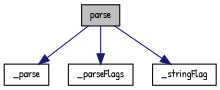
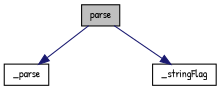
node "_parseFlags": removed
